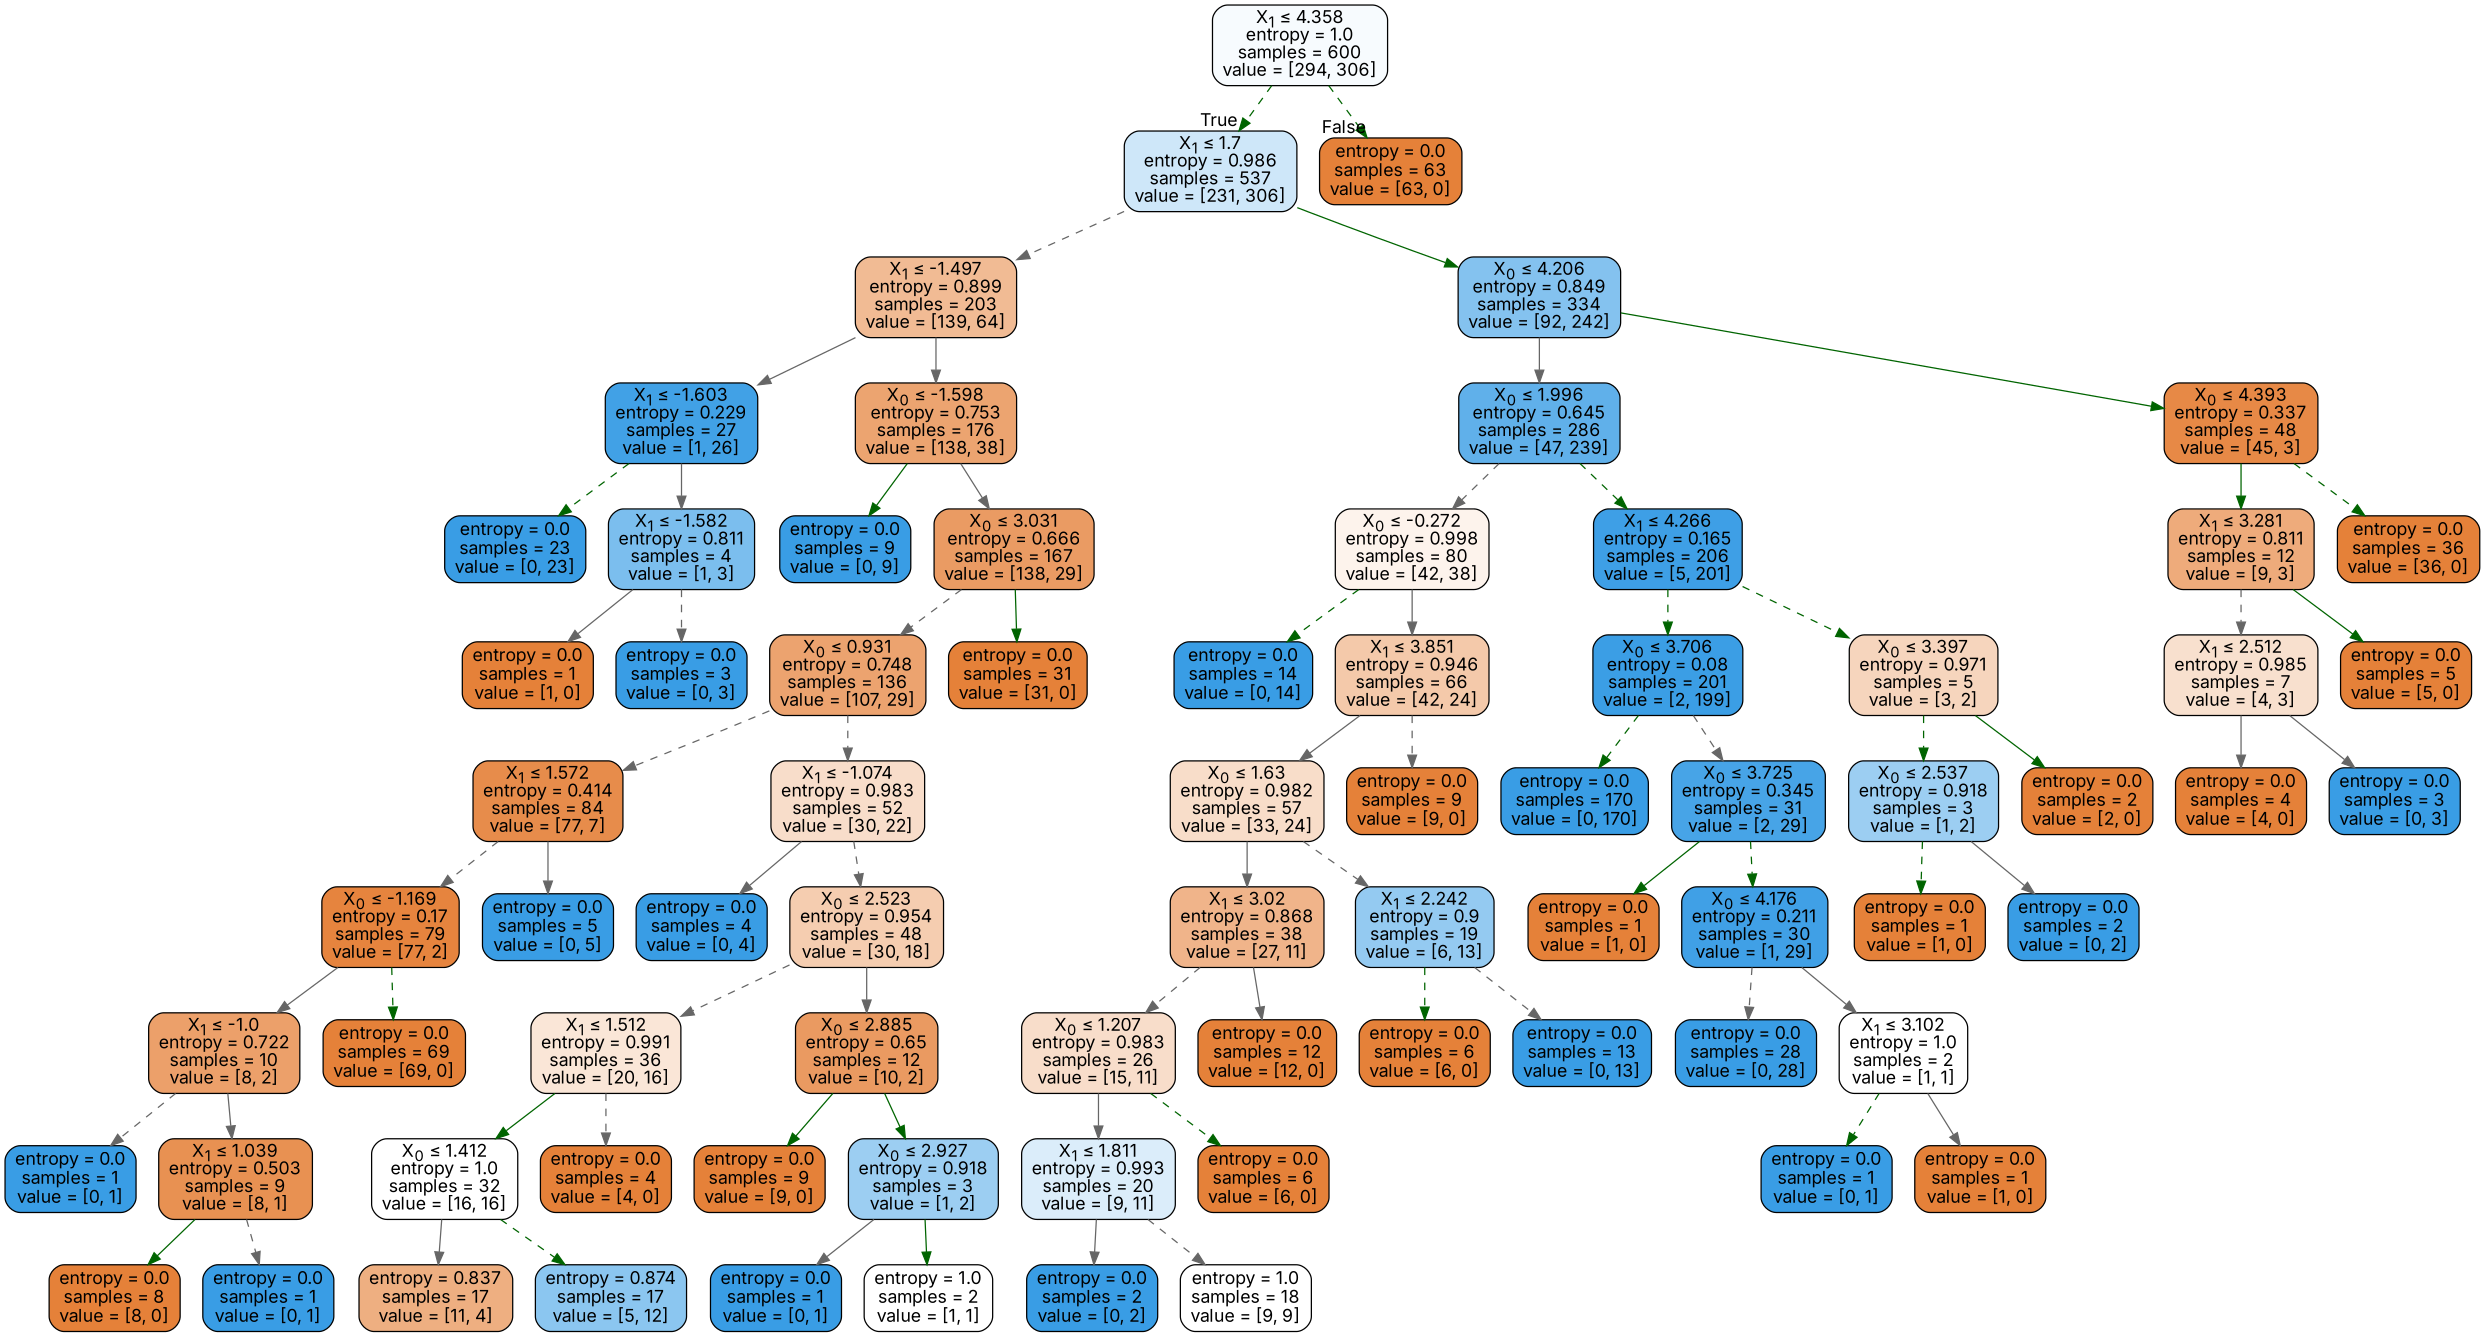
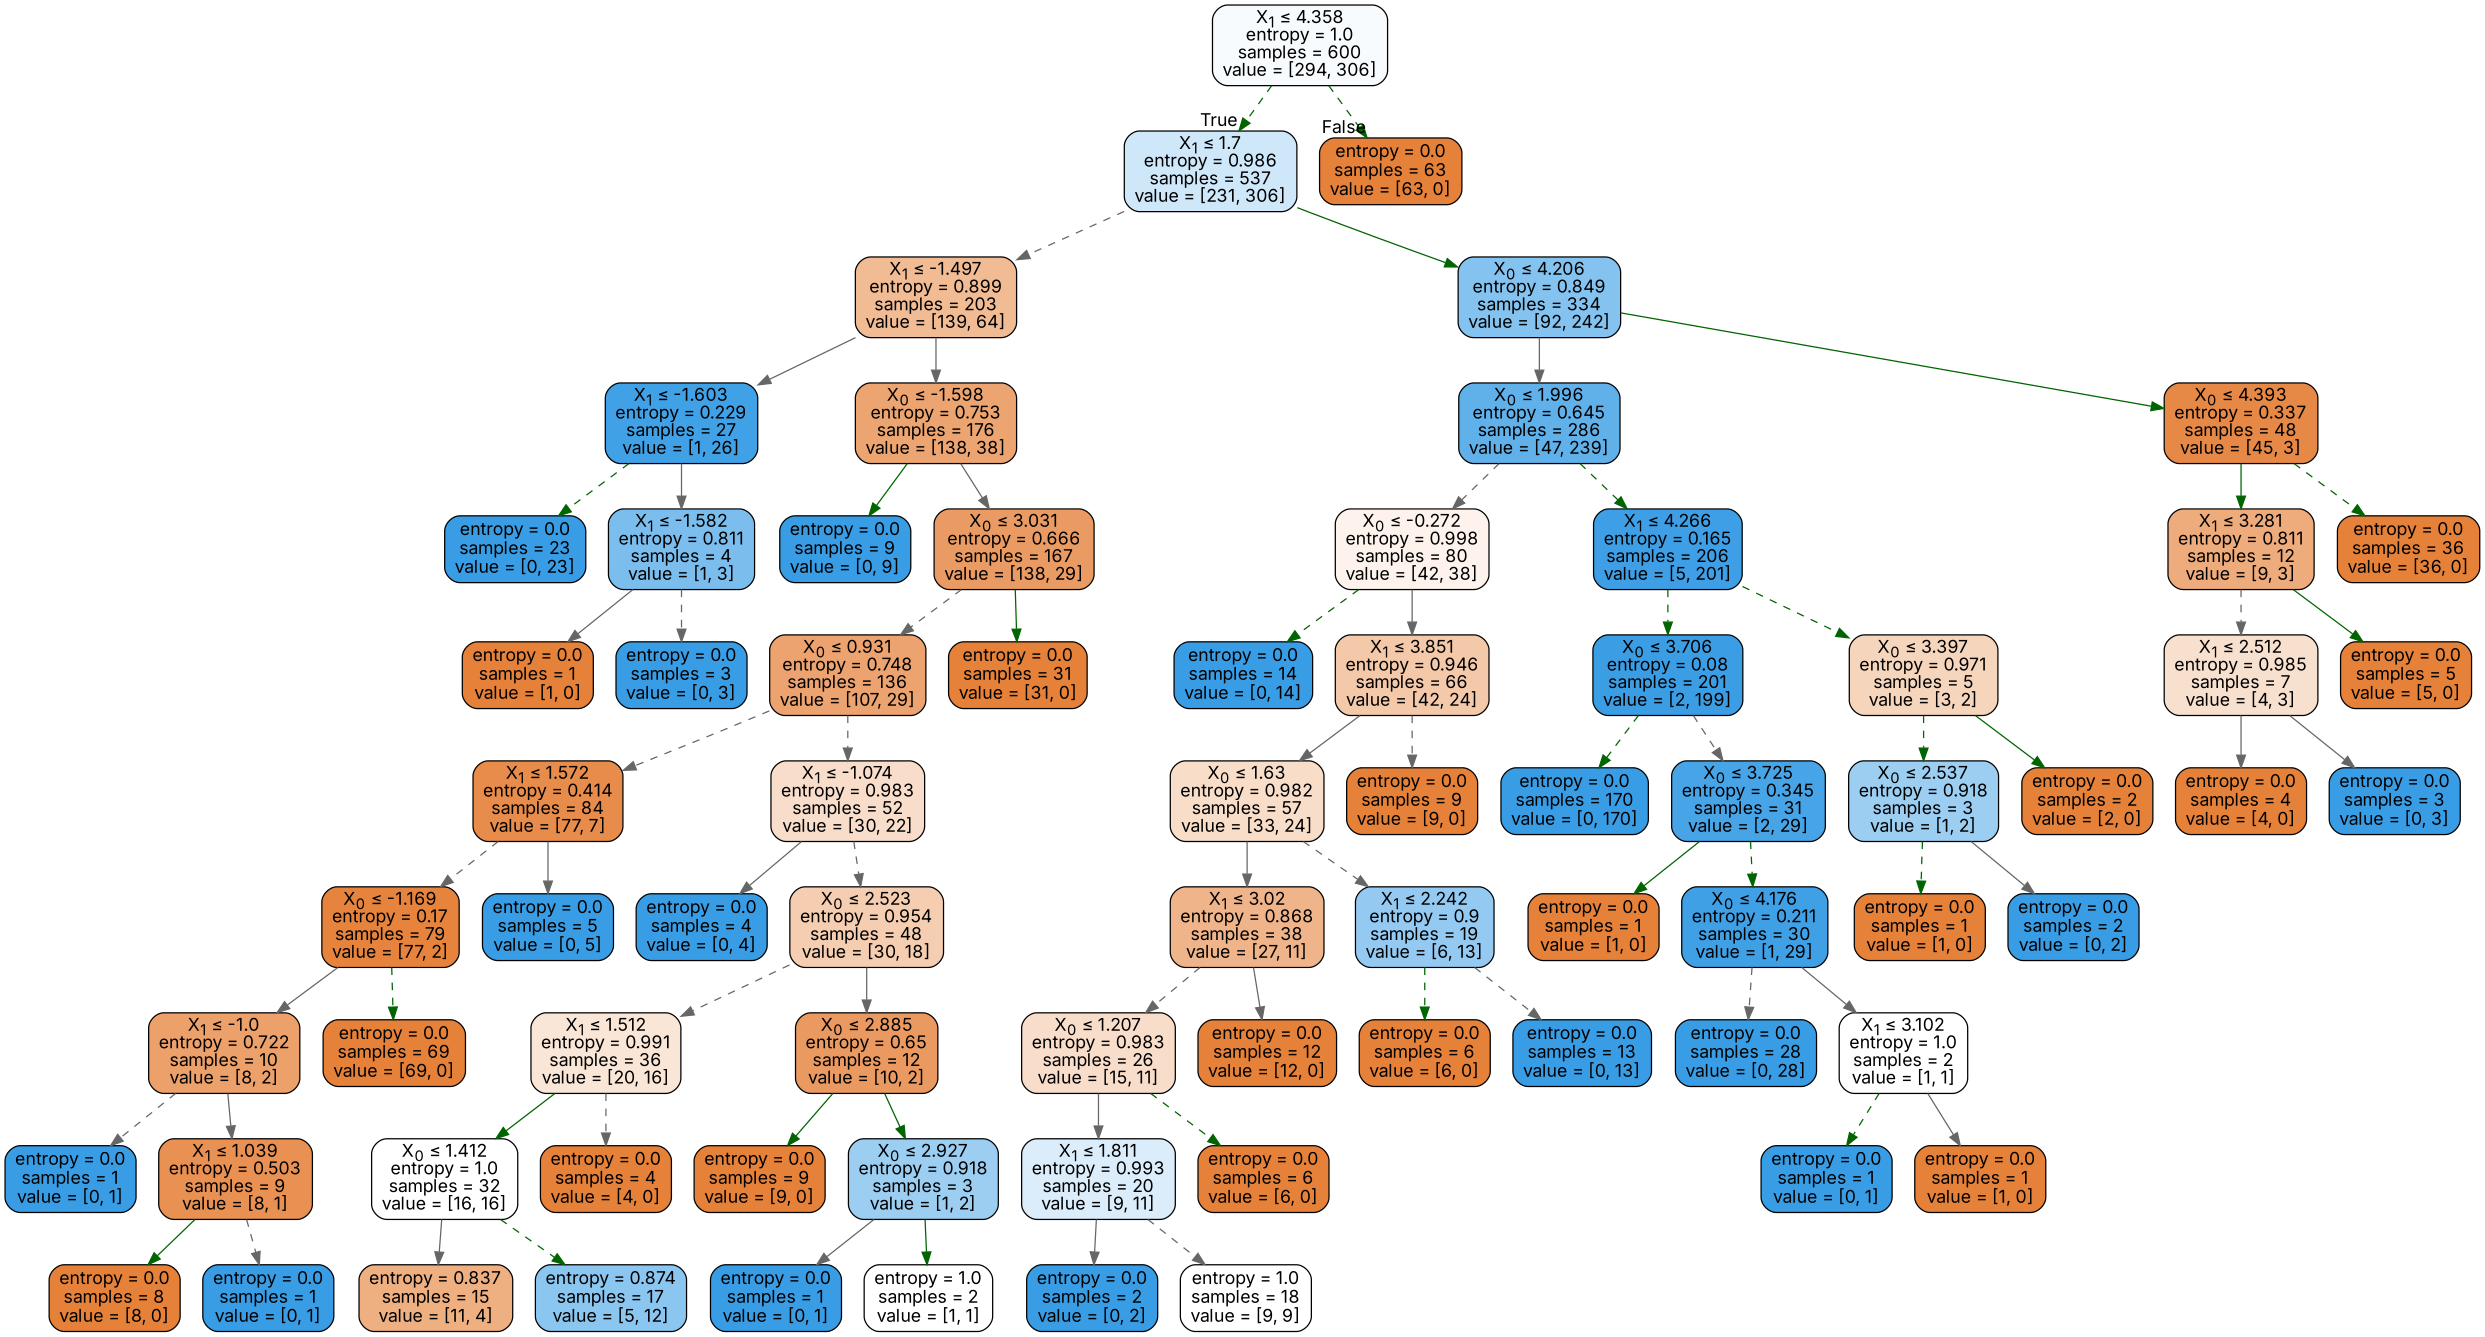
node "entropy = 0.837": text "samples = 17" -> "samples = 15"
